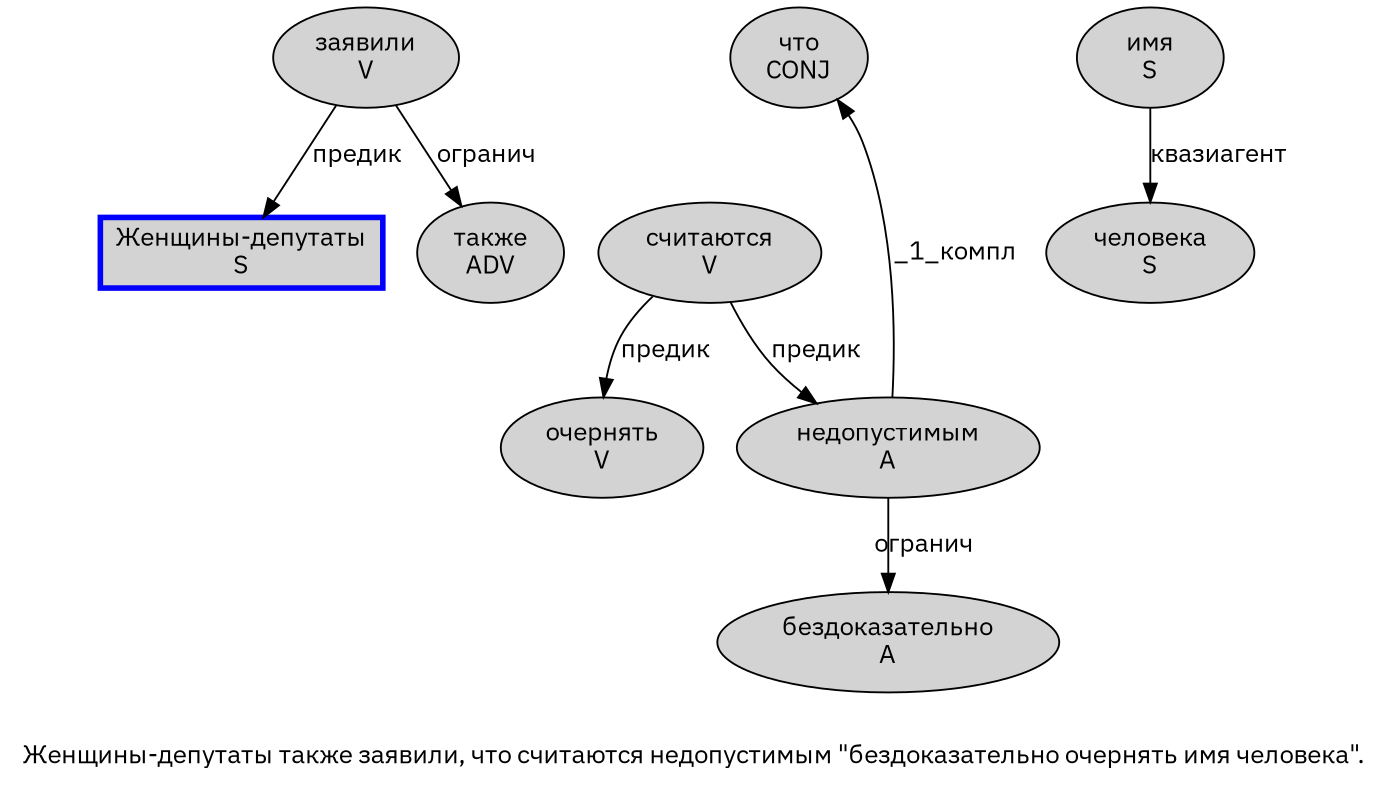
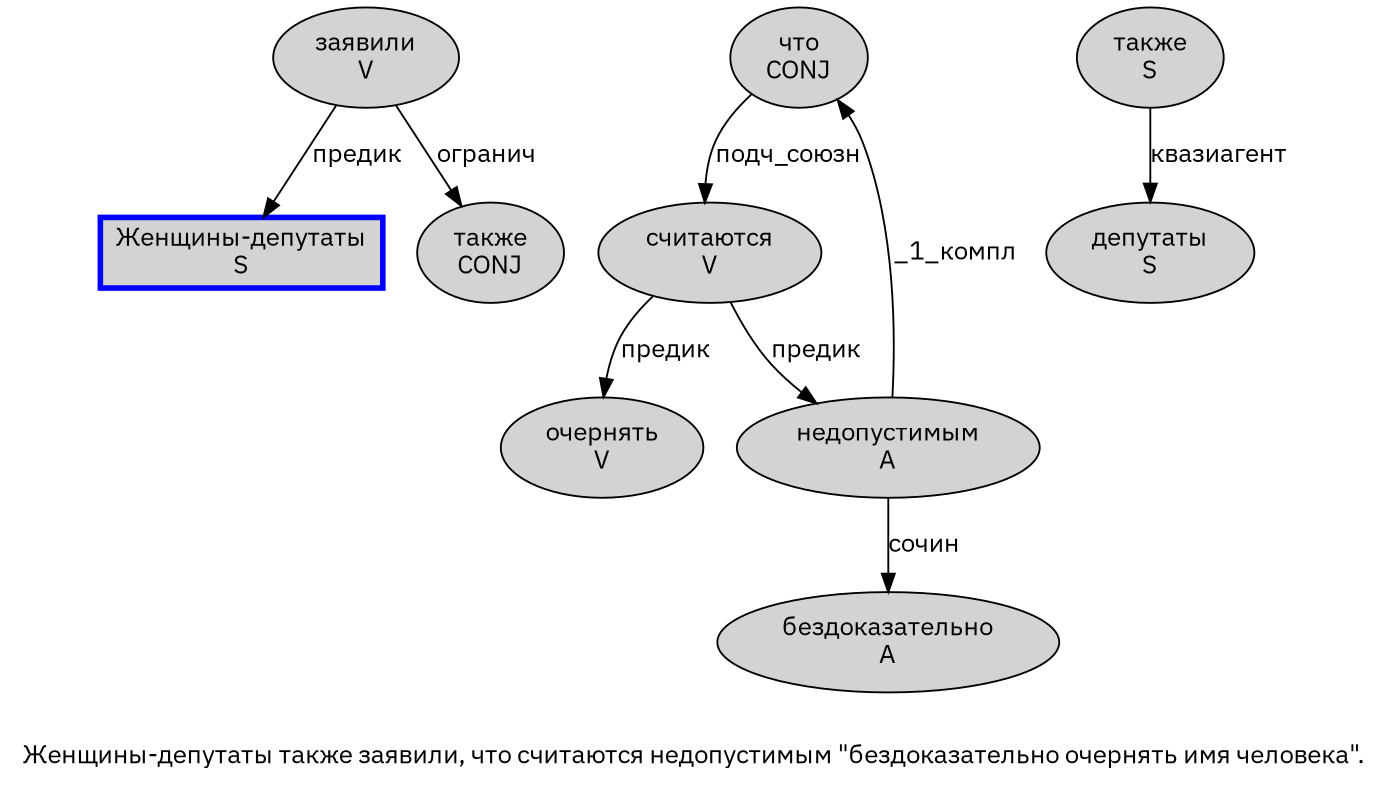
node "имя S": label "имя S" -> "также S"
edge "что CONJ" -> "считаются V": added, label "подч_союзн"
node "также ADV": label "также ADV" -> "также CONJ"
node "человека S": label "человека S" -> "депутаты S"
edge "недопустимым A" -> "бездоказательно A": label "огранич" -> "сочин"
